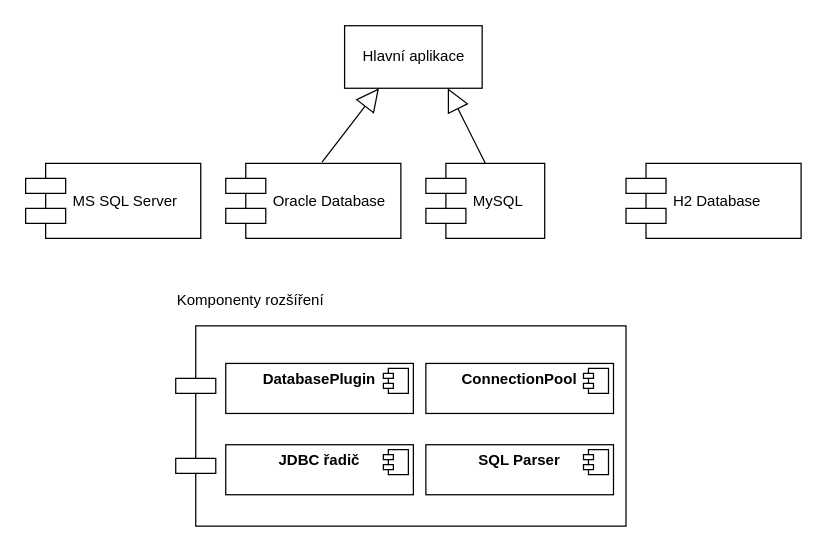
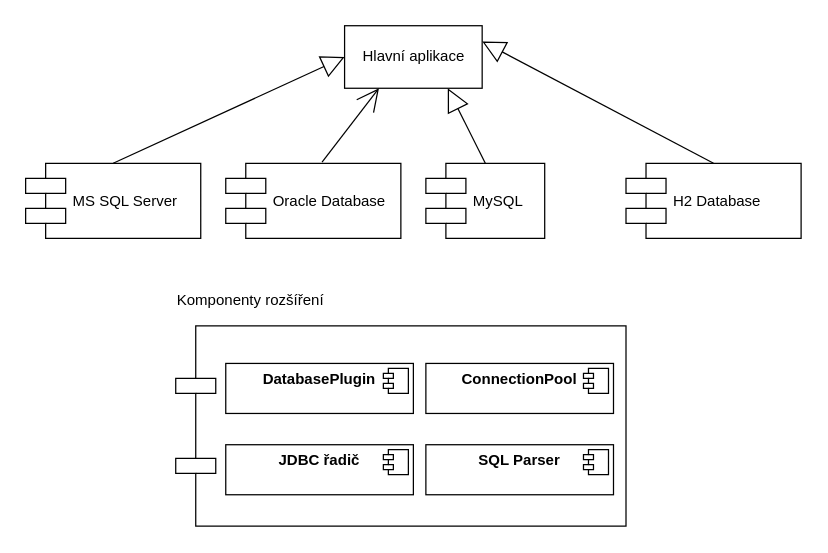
edge "Oracle Database" -> "Hlavní aplikace": arrowhead block -> open
edge "H2 Database" -> "Hlavní aplikace": added
edge "MS SQL Server" -> "Hlavní aplikace": added
